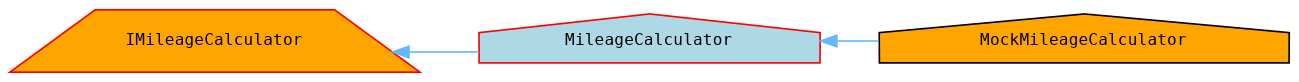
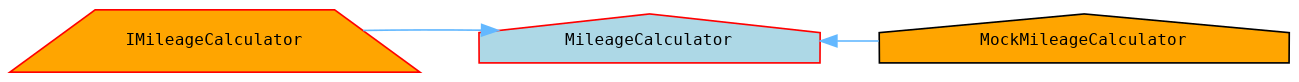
edge "MileageCalculator" -> "IMileageCalculator": reversed
